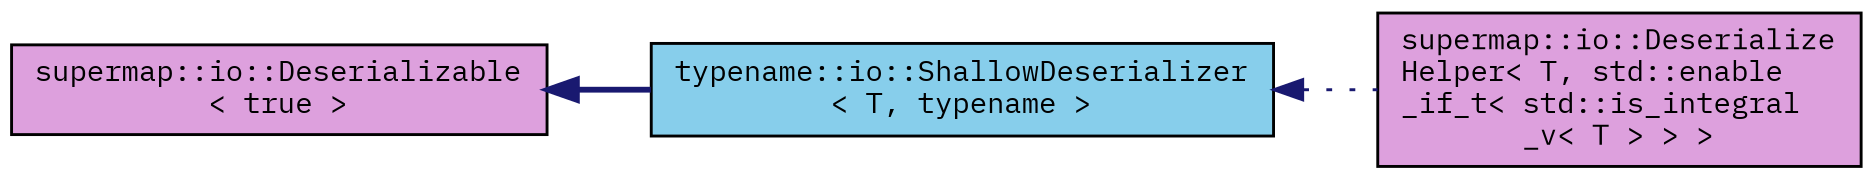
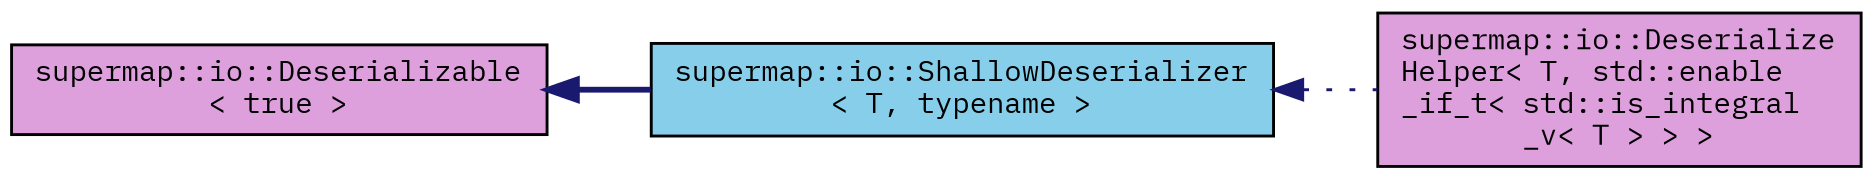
node "typename::io::ShallowDeserializer < T, typename >": label "typename::io::ShallowDeserializer < T, typename >" -> "supermap::io::ShallowDeserializer < T, typename >"
